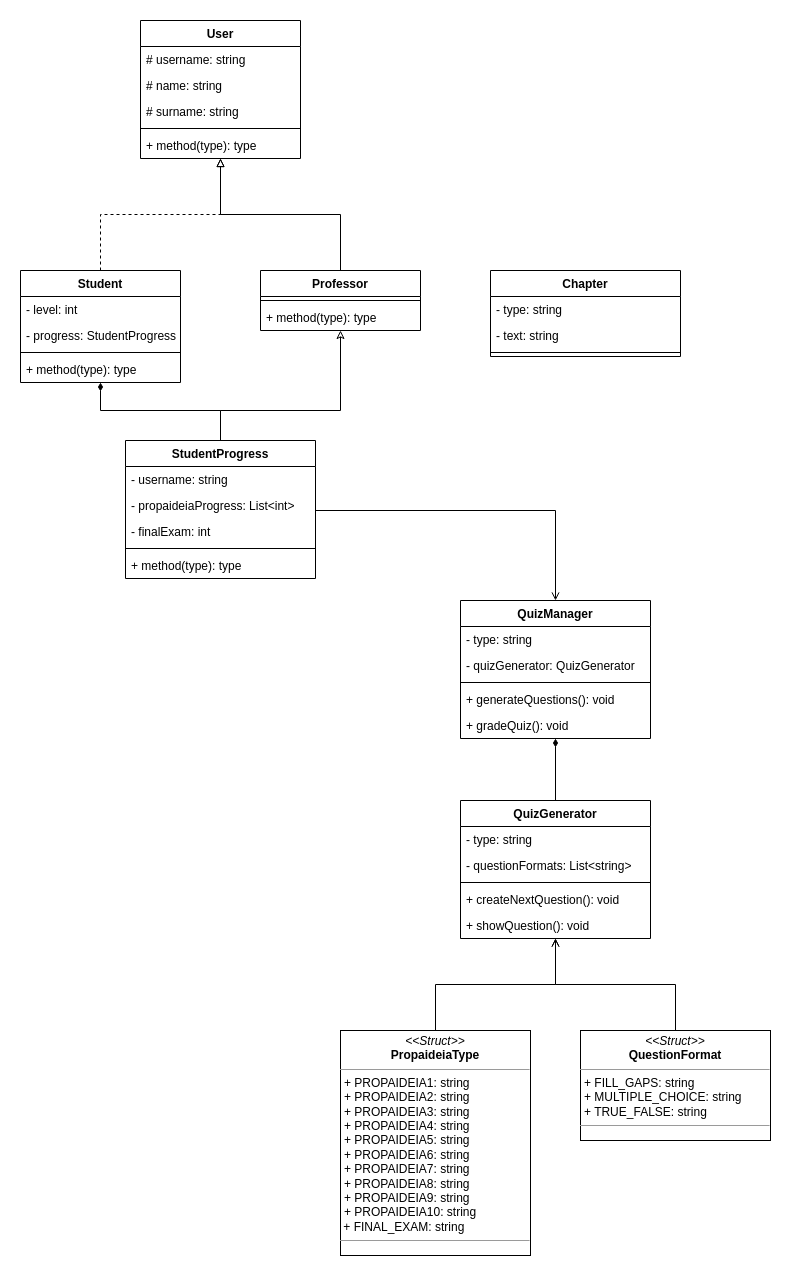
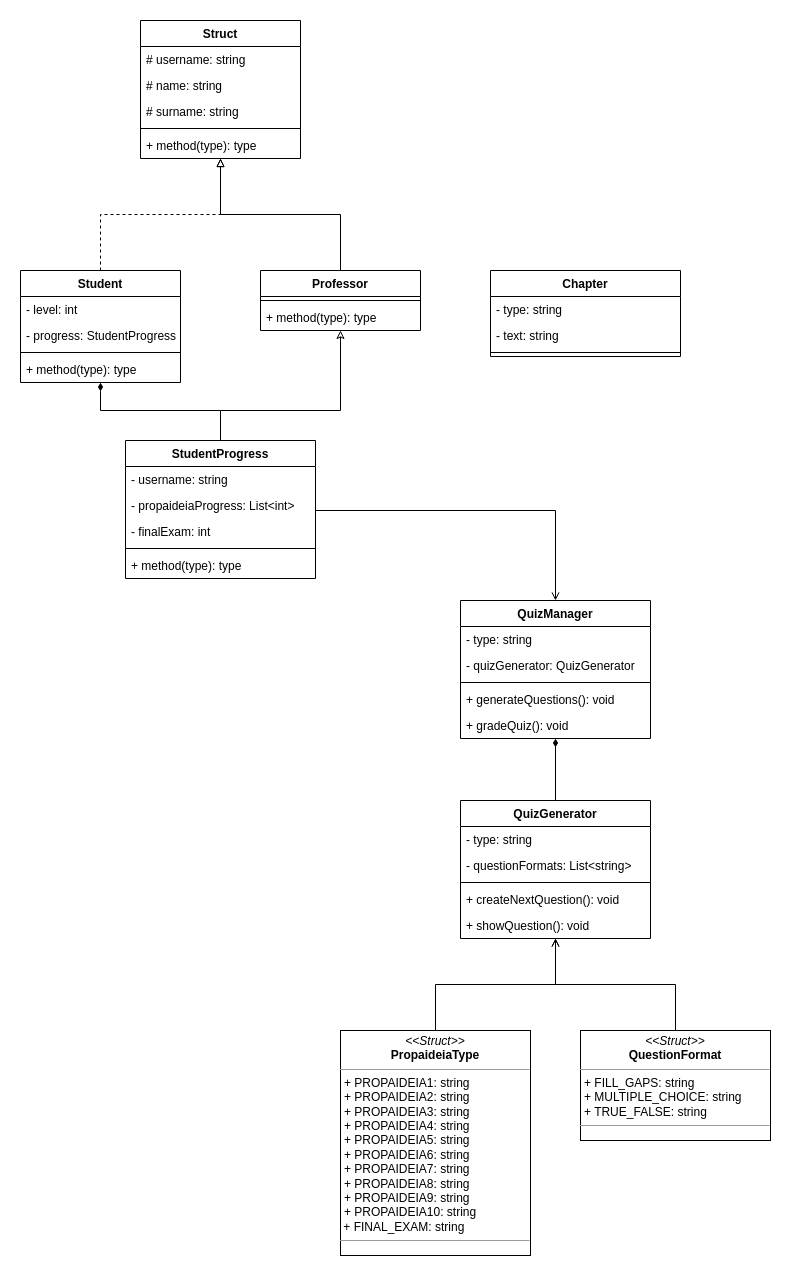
node "User": label "User" -> "Struct"
